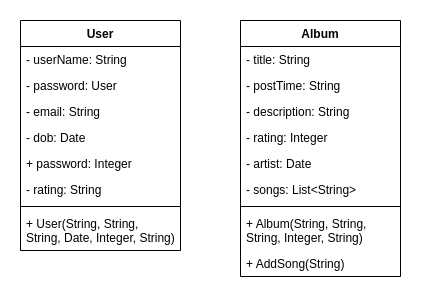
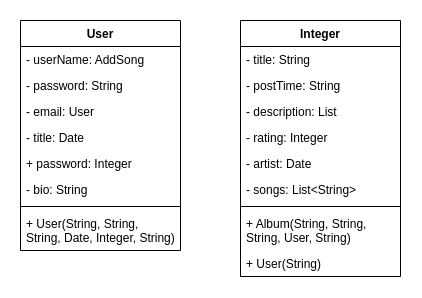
node "Album": label "Album" -> "Integer"
node "- userName: String": label "- userName: String" -> "- userName: AddSong"
node "- password: User": label "- password: User" -> "- password: String"
node "- email: String": label "- email: String" -> "- email: User"
node "- description: String": label "- description: String" -> "- description: List"
node "- dob: Date": label "- dob: Date" -> "- title: Date"
node "- rating: String": label "- rating: String" -> "- bio: String"
node "+ Album(String, String, String, Integer, String)": label "+ Album(String, String, String, Integer, String)" -> "+ Album(String, String, String, User, String)"
node "+ AddSong(String)": label "+ AddSong(String)" -> "+ User(String)"
